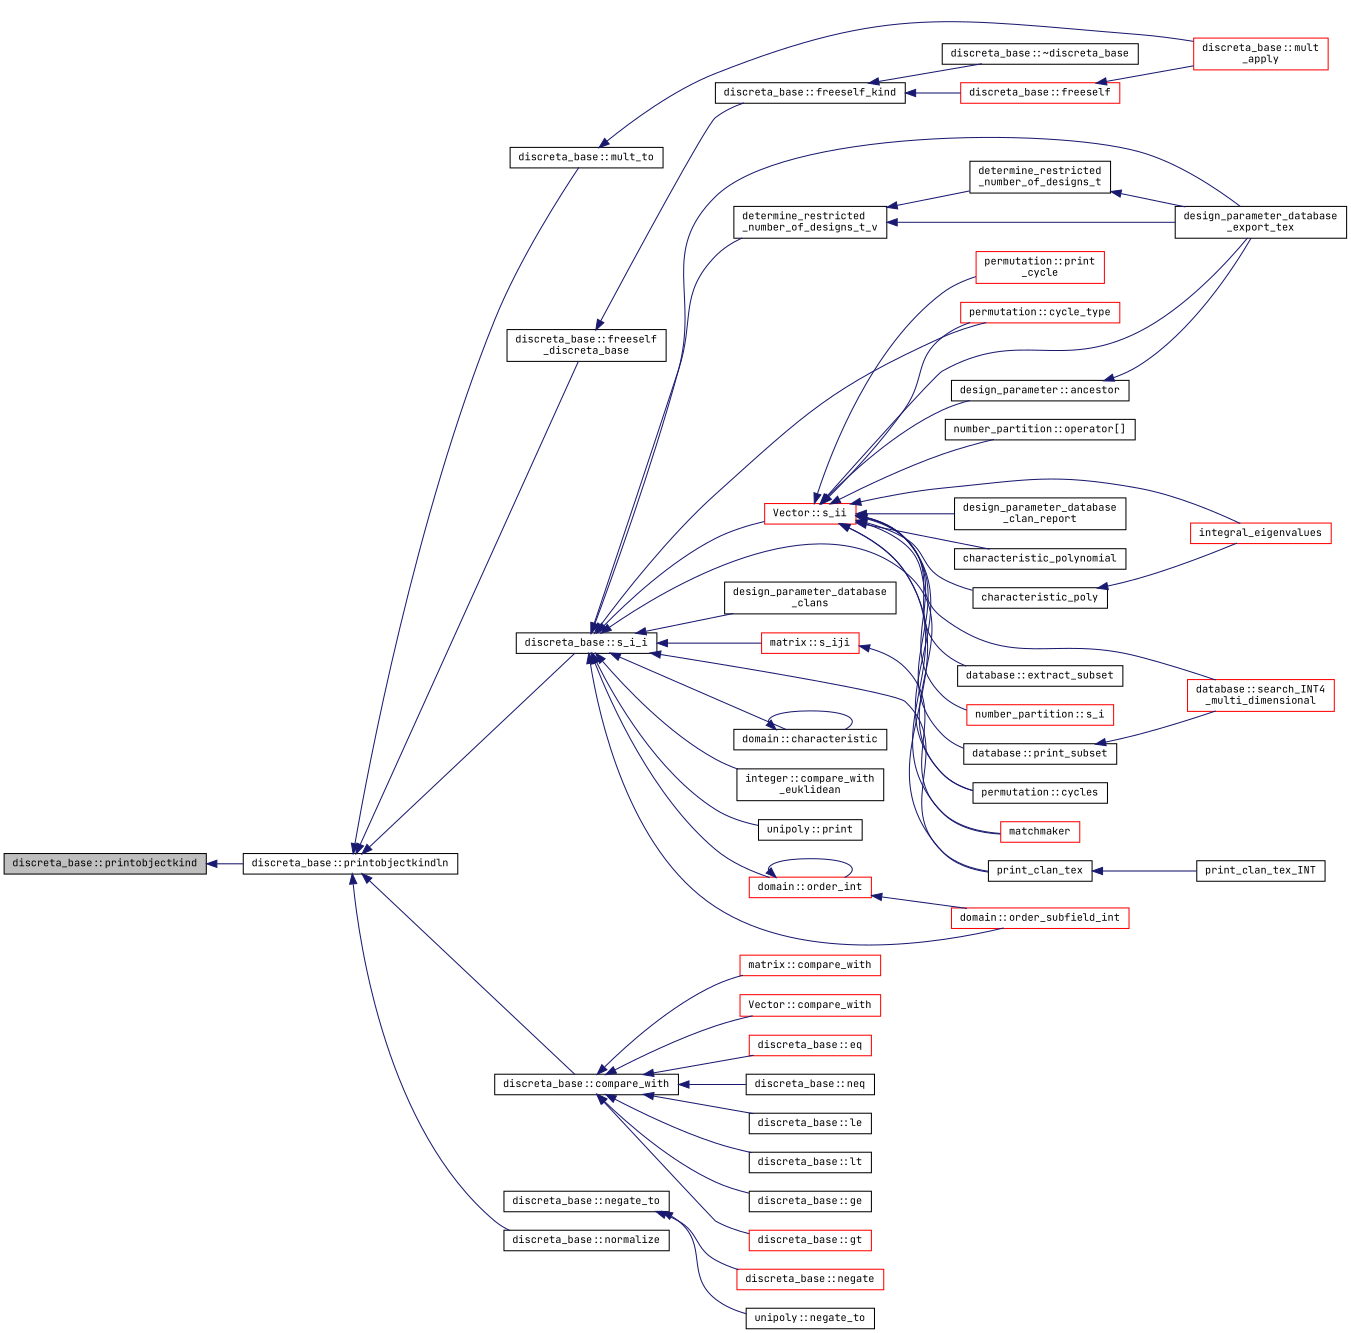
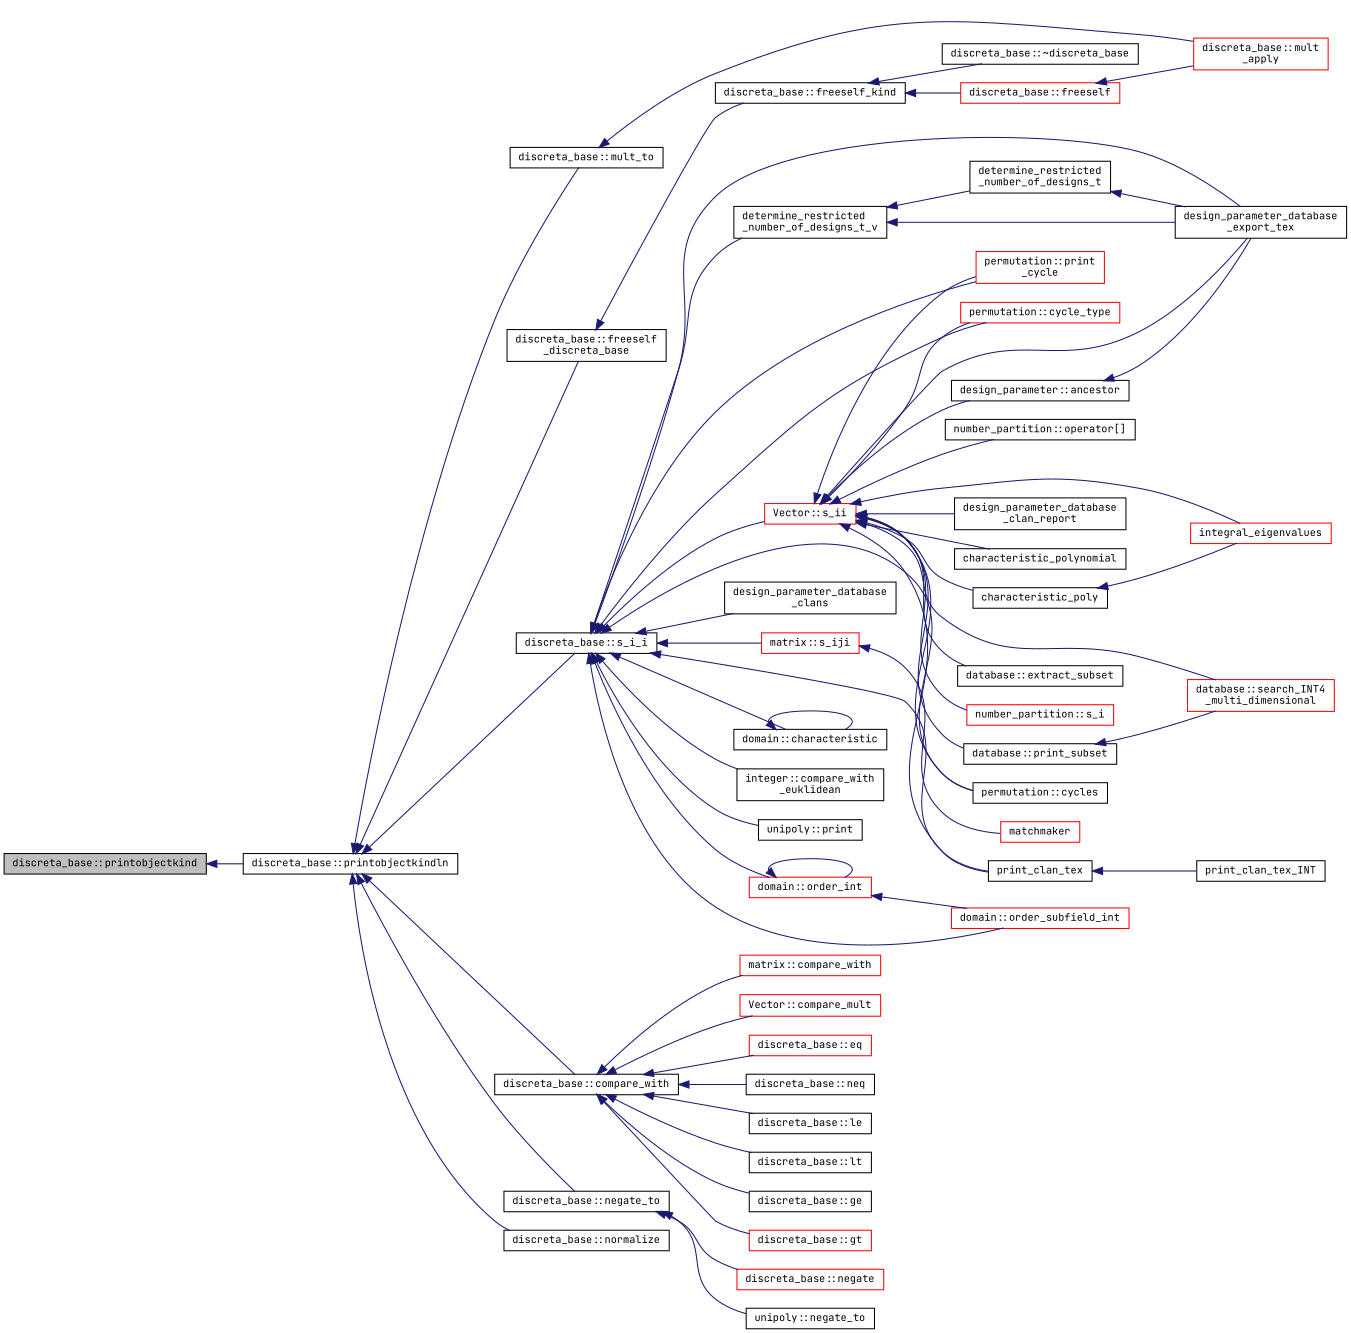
edge "permutation::print _cycle" -> "discreta_base::s_i_i": added
edge "matchmaker" -> "Vector::s_ii": removed
node "Vector::compare_with": label "Vector::compare_with" -> "Vector::compare_mult"
edge "discreta_base::negate_to" -> "discreta_base::printobjectkindln": added
